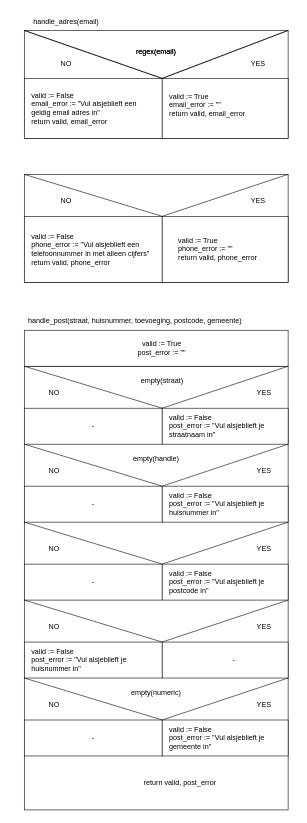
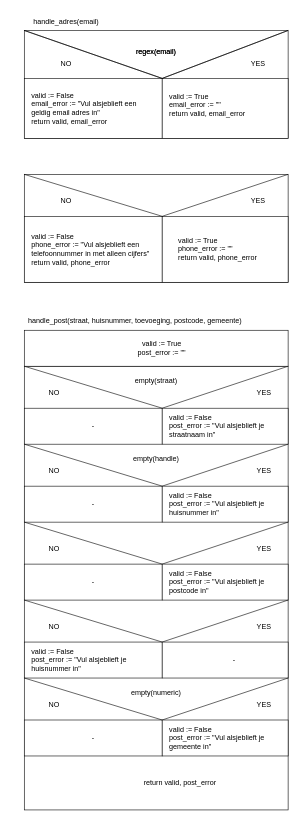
node "empty(straat)": moved (162, 381) -> (156, 381)
